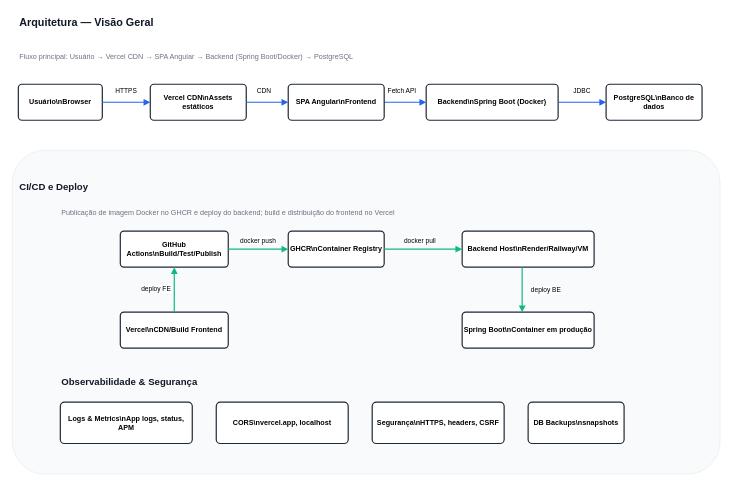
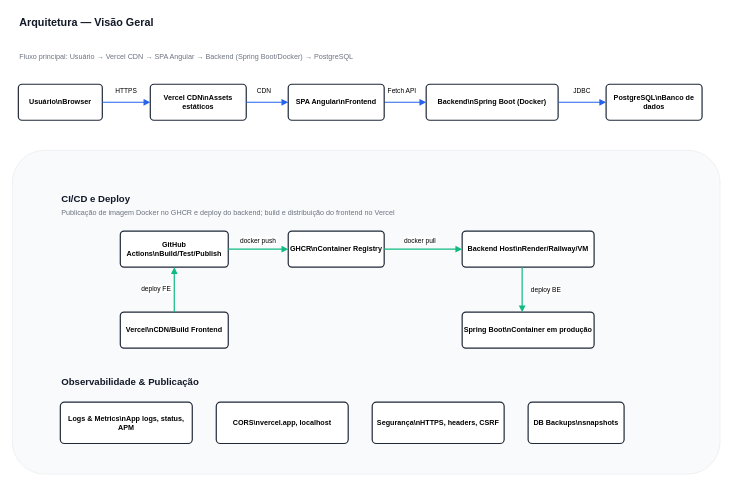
node "CI/CD e Deploy": moved (138, 185) -> (180, 197)
node "Observabilidade & Segurança": label "Observabilidade & Segurança" -> "Observabilidade & Publicação"
